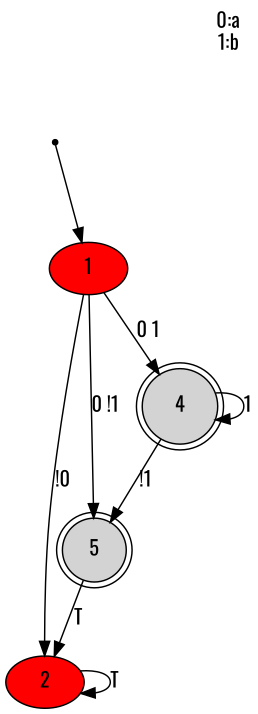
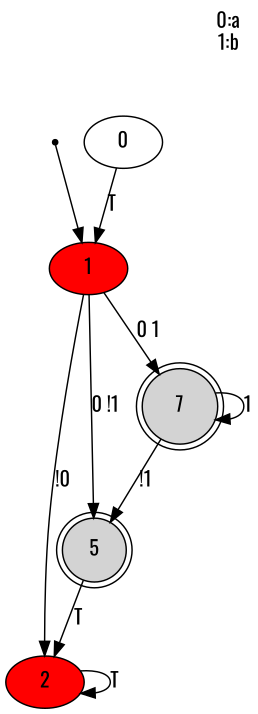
node "0": added
node "4": label "4" -> "7"
